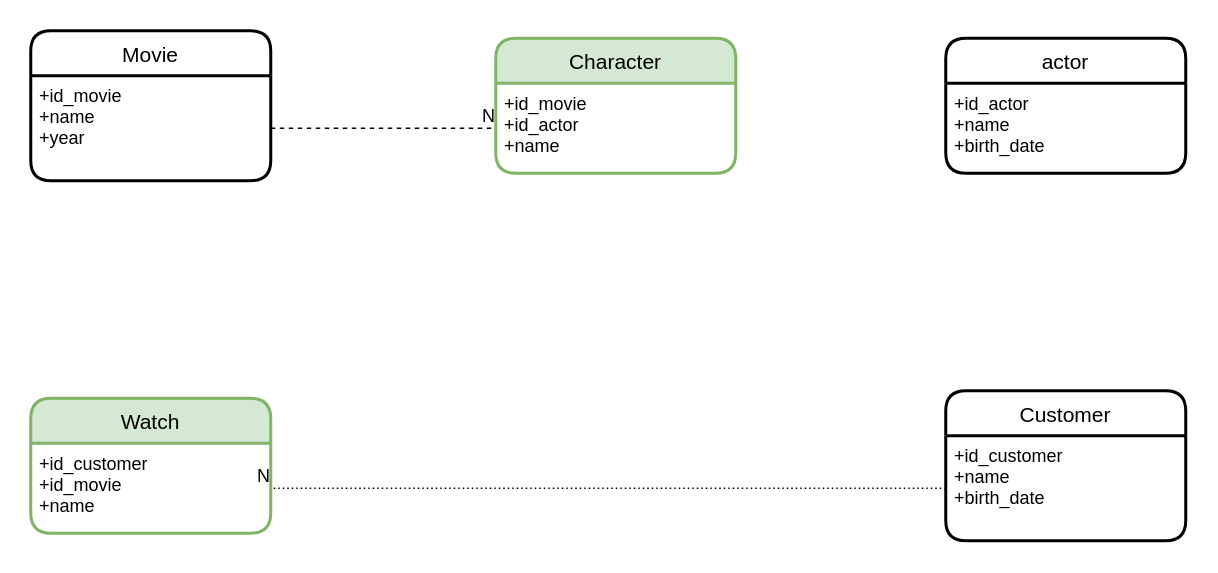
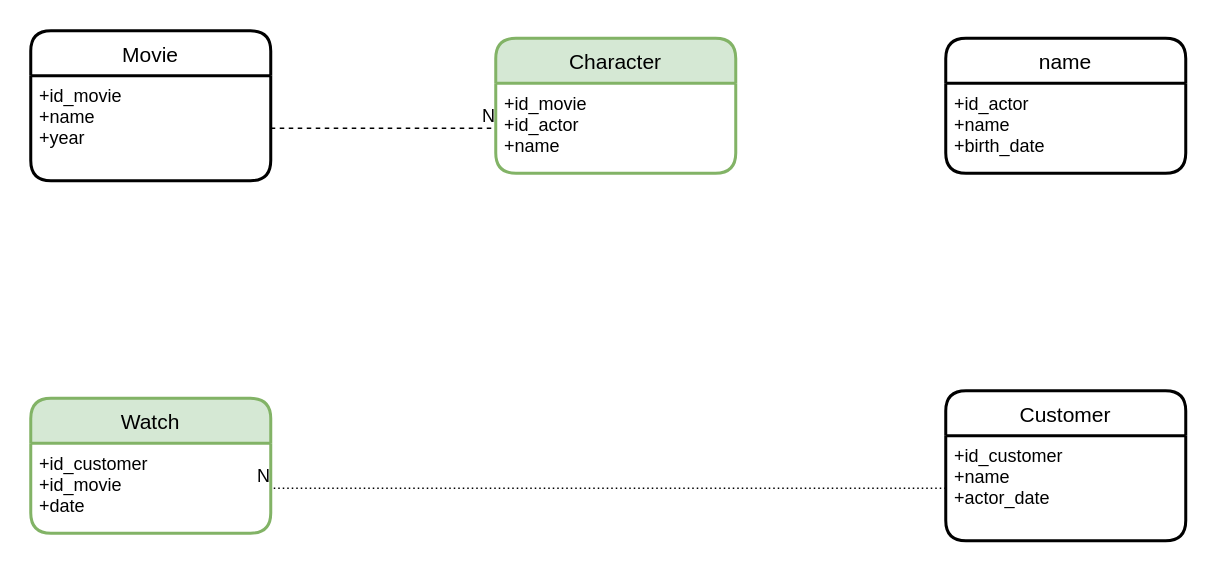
node "actor": label "actor" -> "name"
node "+id_customer +name +birth_date": label "+id_customer +name +birth_date" -> "+id_customer +name +actor_date"
node "+id_customer +id_movie +name": label "+id_customer +id_movie +name" -> "+id_customer +id_movie +date"
